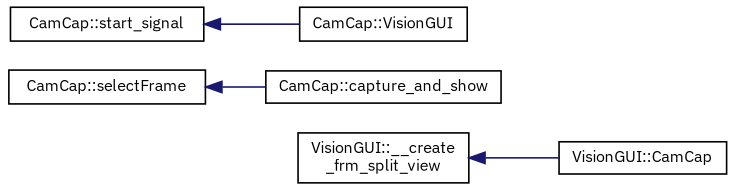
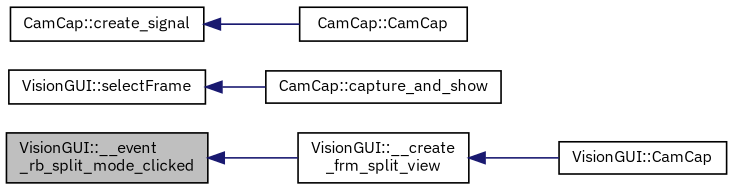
node "CamCap::start_signal": label "CamCap::start_signal" -> "CamCap::create_signal"
node "CamCap::VisionGUI": label "CamCap::VisionGUI" -> "CamCap::CamCap"
node "CamCap::selectFrame": label "CamCap::selectFrame" -> "VisionGUI::selectFrame"
node "VisionGUI::__event _rb_split_mode_clicked": added
